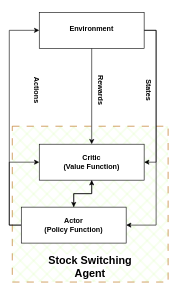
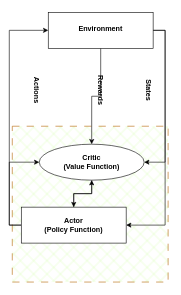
node "Environment": moved (92, 30) -> (101, 30)
node "Critic (Value Function)": shape rectangle -> ellipse
node "Stock Switching Agent": removed
